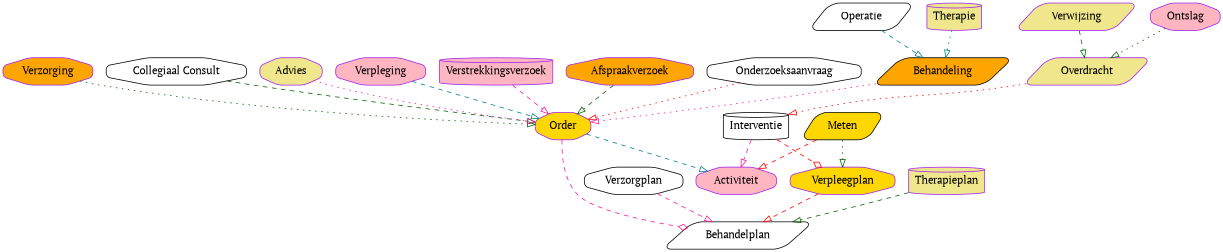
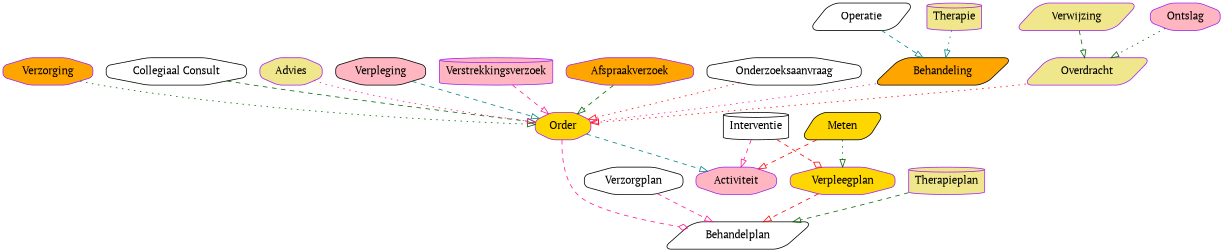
node "Verpleging": color purple -> black
edge "Overdracht" -> "Interventie": now "Overdracht" -> "Order"
